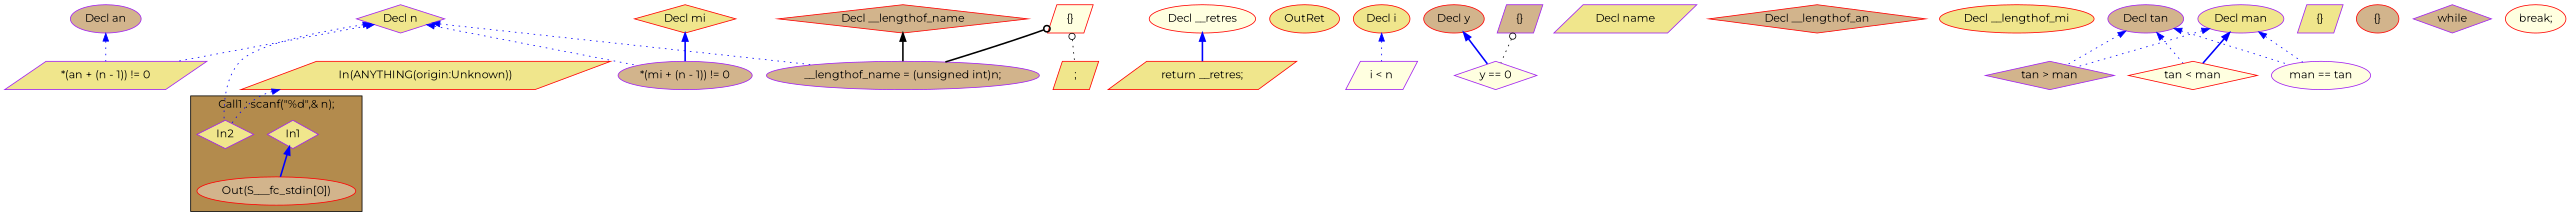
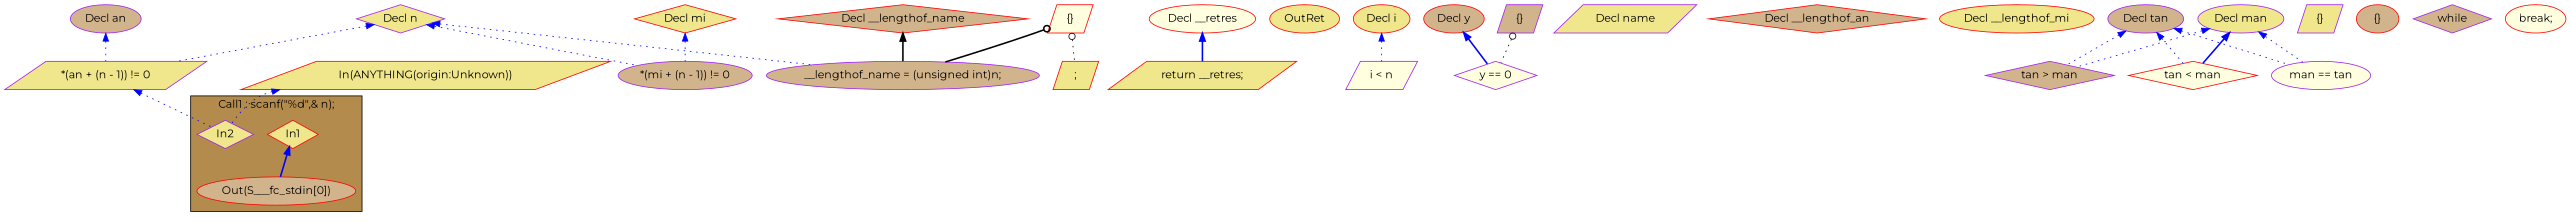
edge "In2" -> "Decl n": now "In2" -> "*(an + (n - 1)) != 0"
edge "*(mi + (n - 1)) != 0" -> "Decl mi": style bold -> dotted
node "In1": color purple -> red
